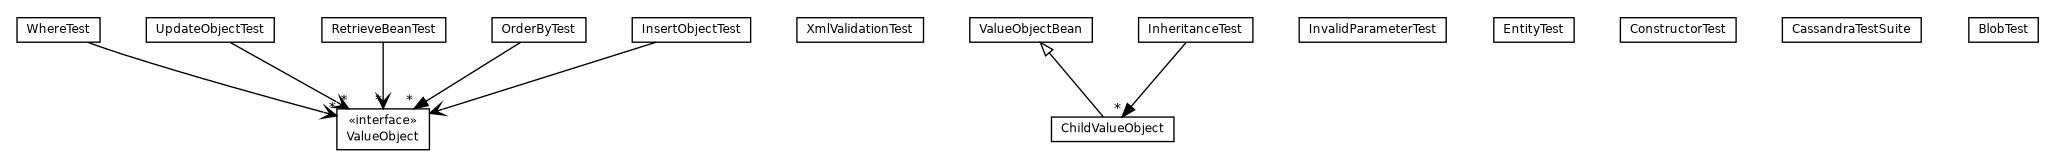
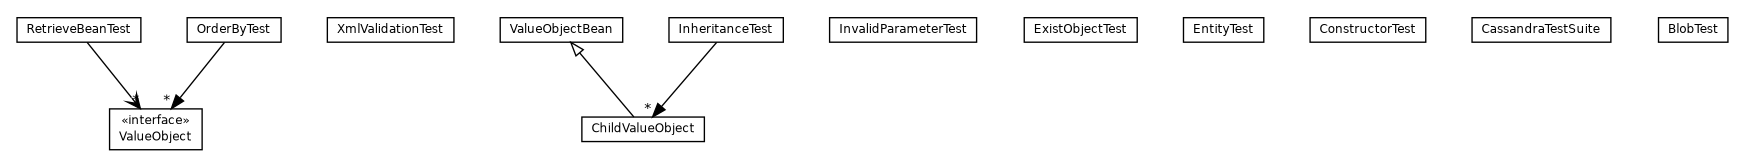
node "WhereTest": removed
node "UpdateObjectTest": removed
node "InsertObjectTest": removed
node "ExistObjectTest": added
